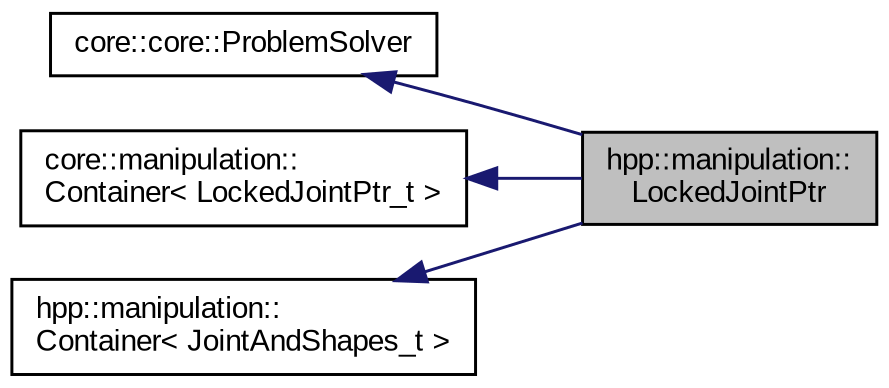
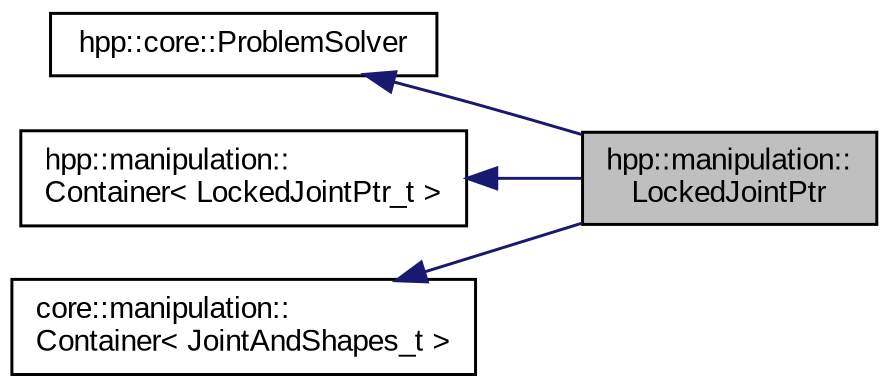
node "core::core::ProblemSolver": label "core::core::ProblemSolver" -> "hpp::core::ProblemSolver"
node "core::manipulation:: Container< LockedJointPtr_t >": label "core::manipulation:: Container< LockedJointPtr_t >" -> "hpp::manipulation:: Container< LockedJointPtr_t >"
node "hpp::manipulation:: Container< JointAndShapes_t >": label "hpp::manipulation:: Container< JointAndShapes_t >" -> "core::manipulation:: Container< JointAndShapes_t >"
